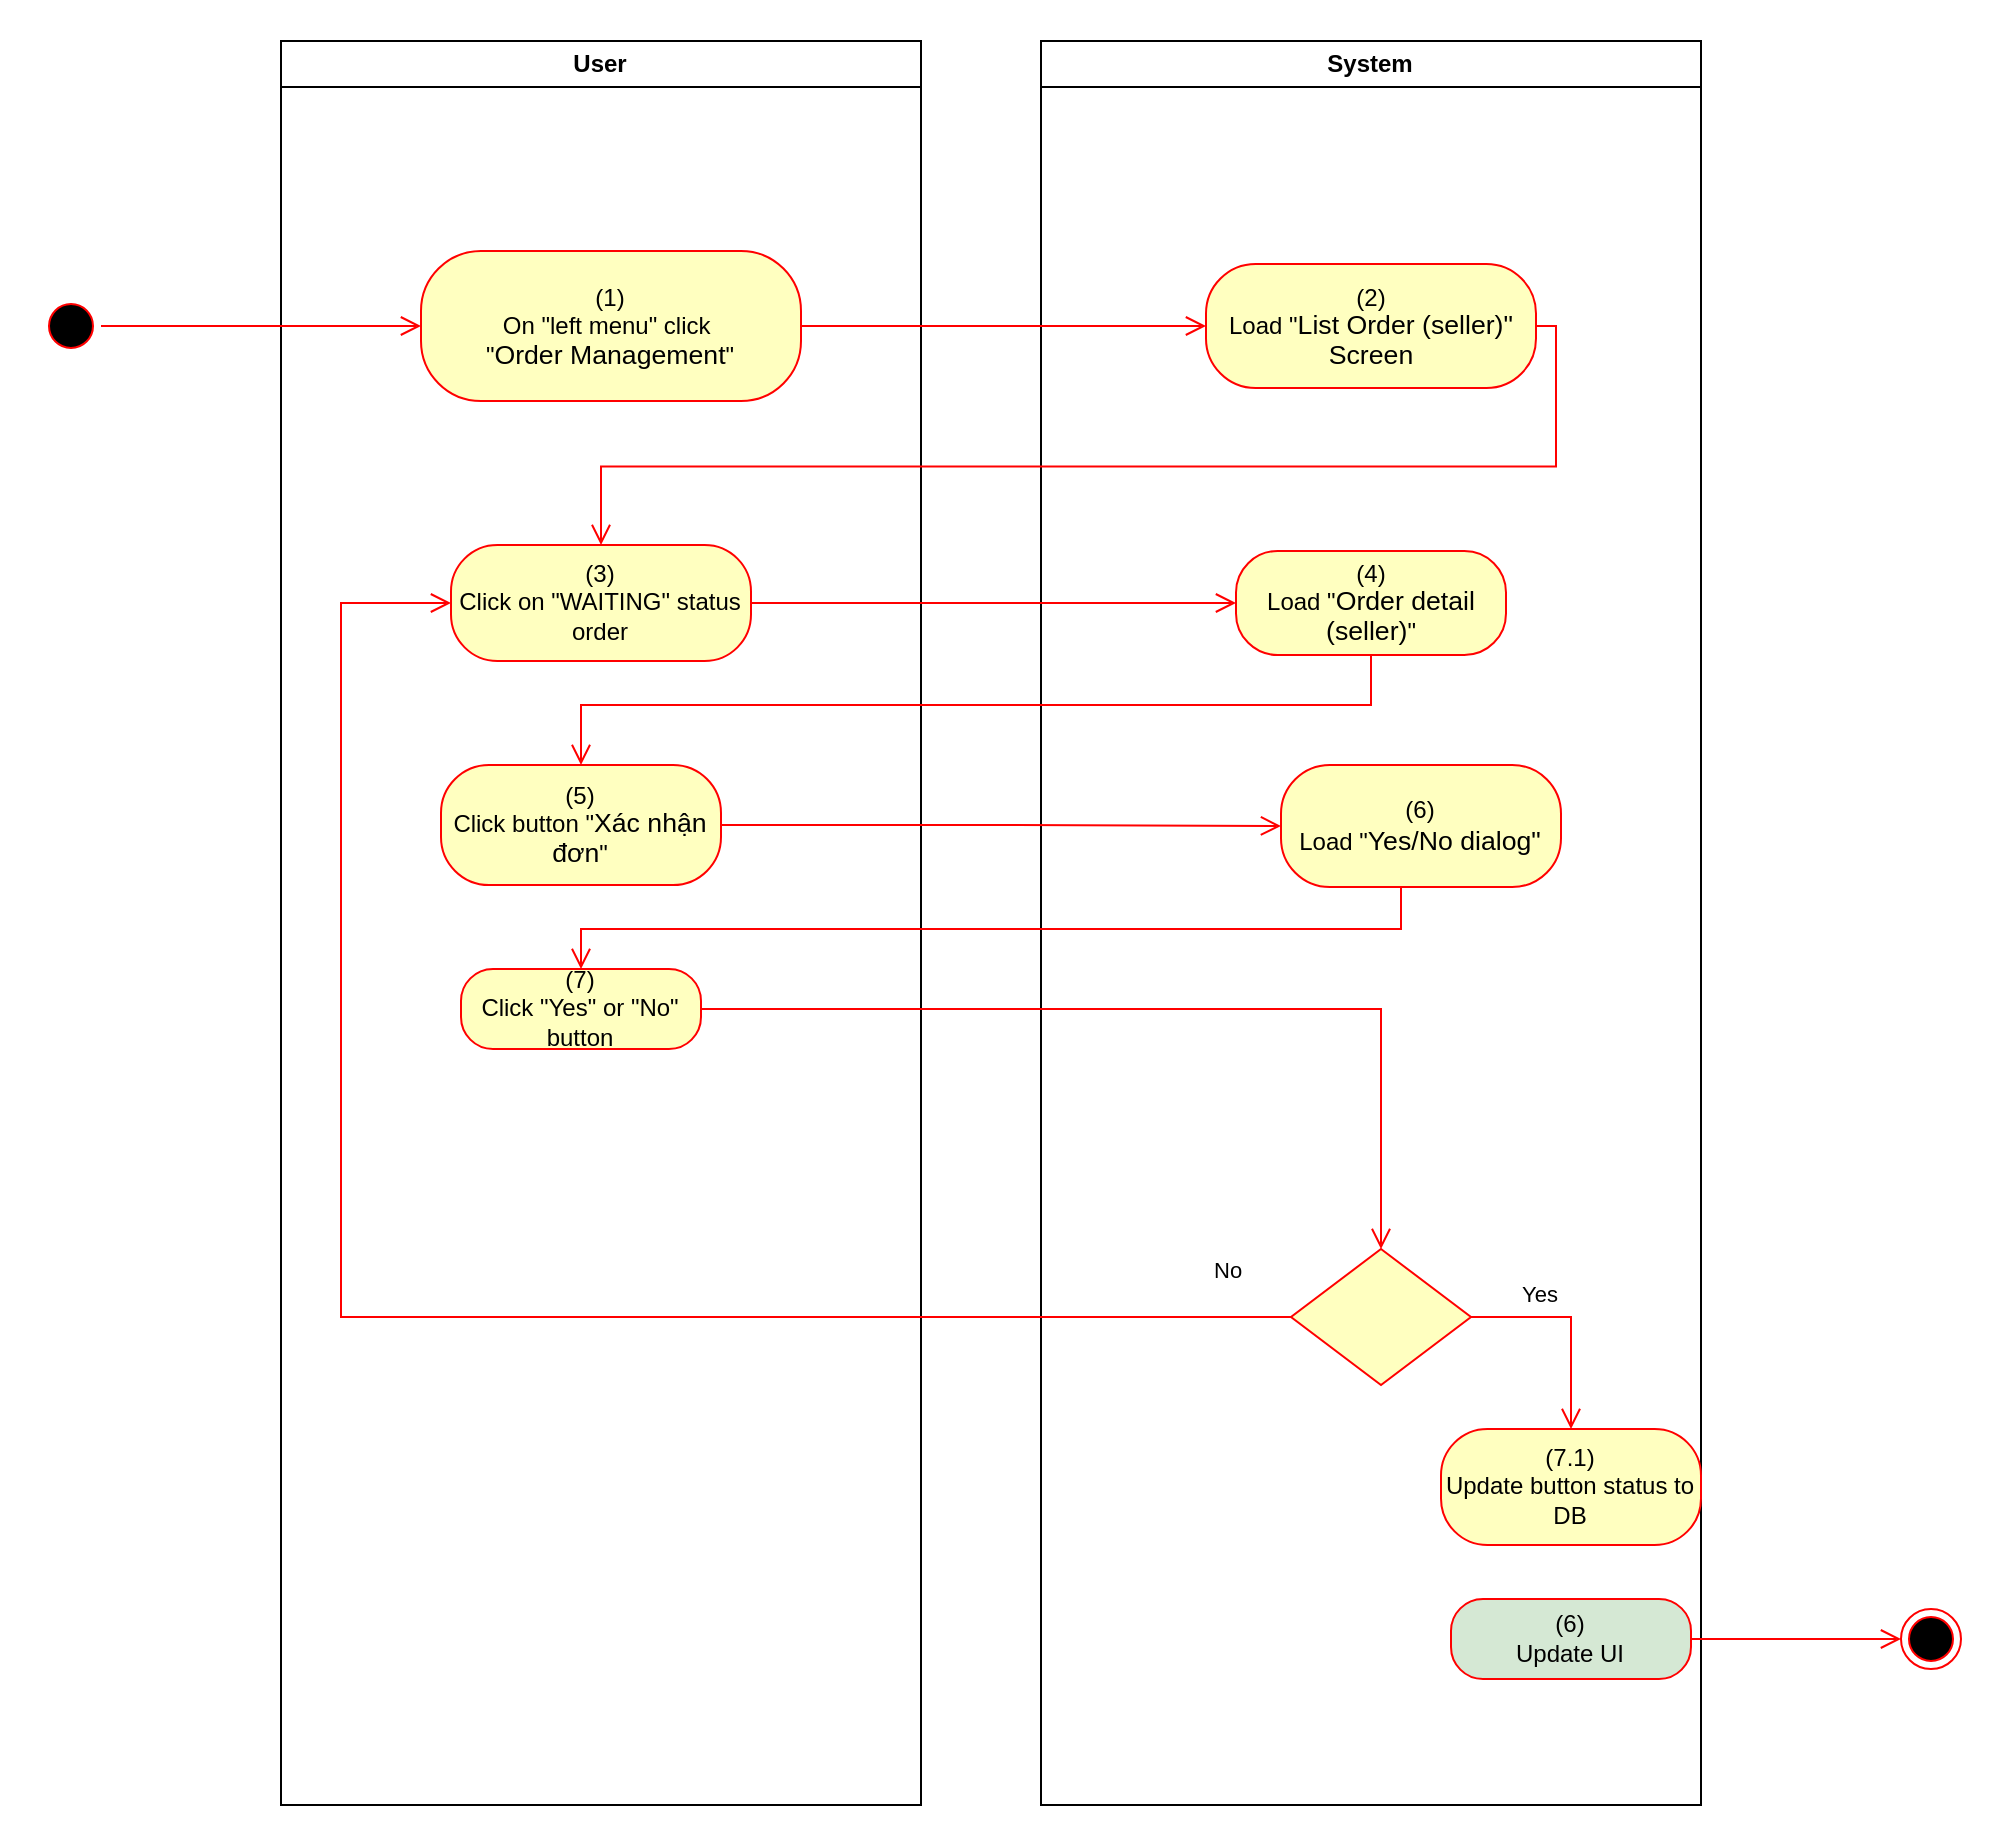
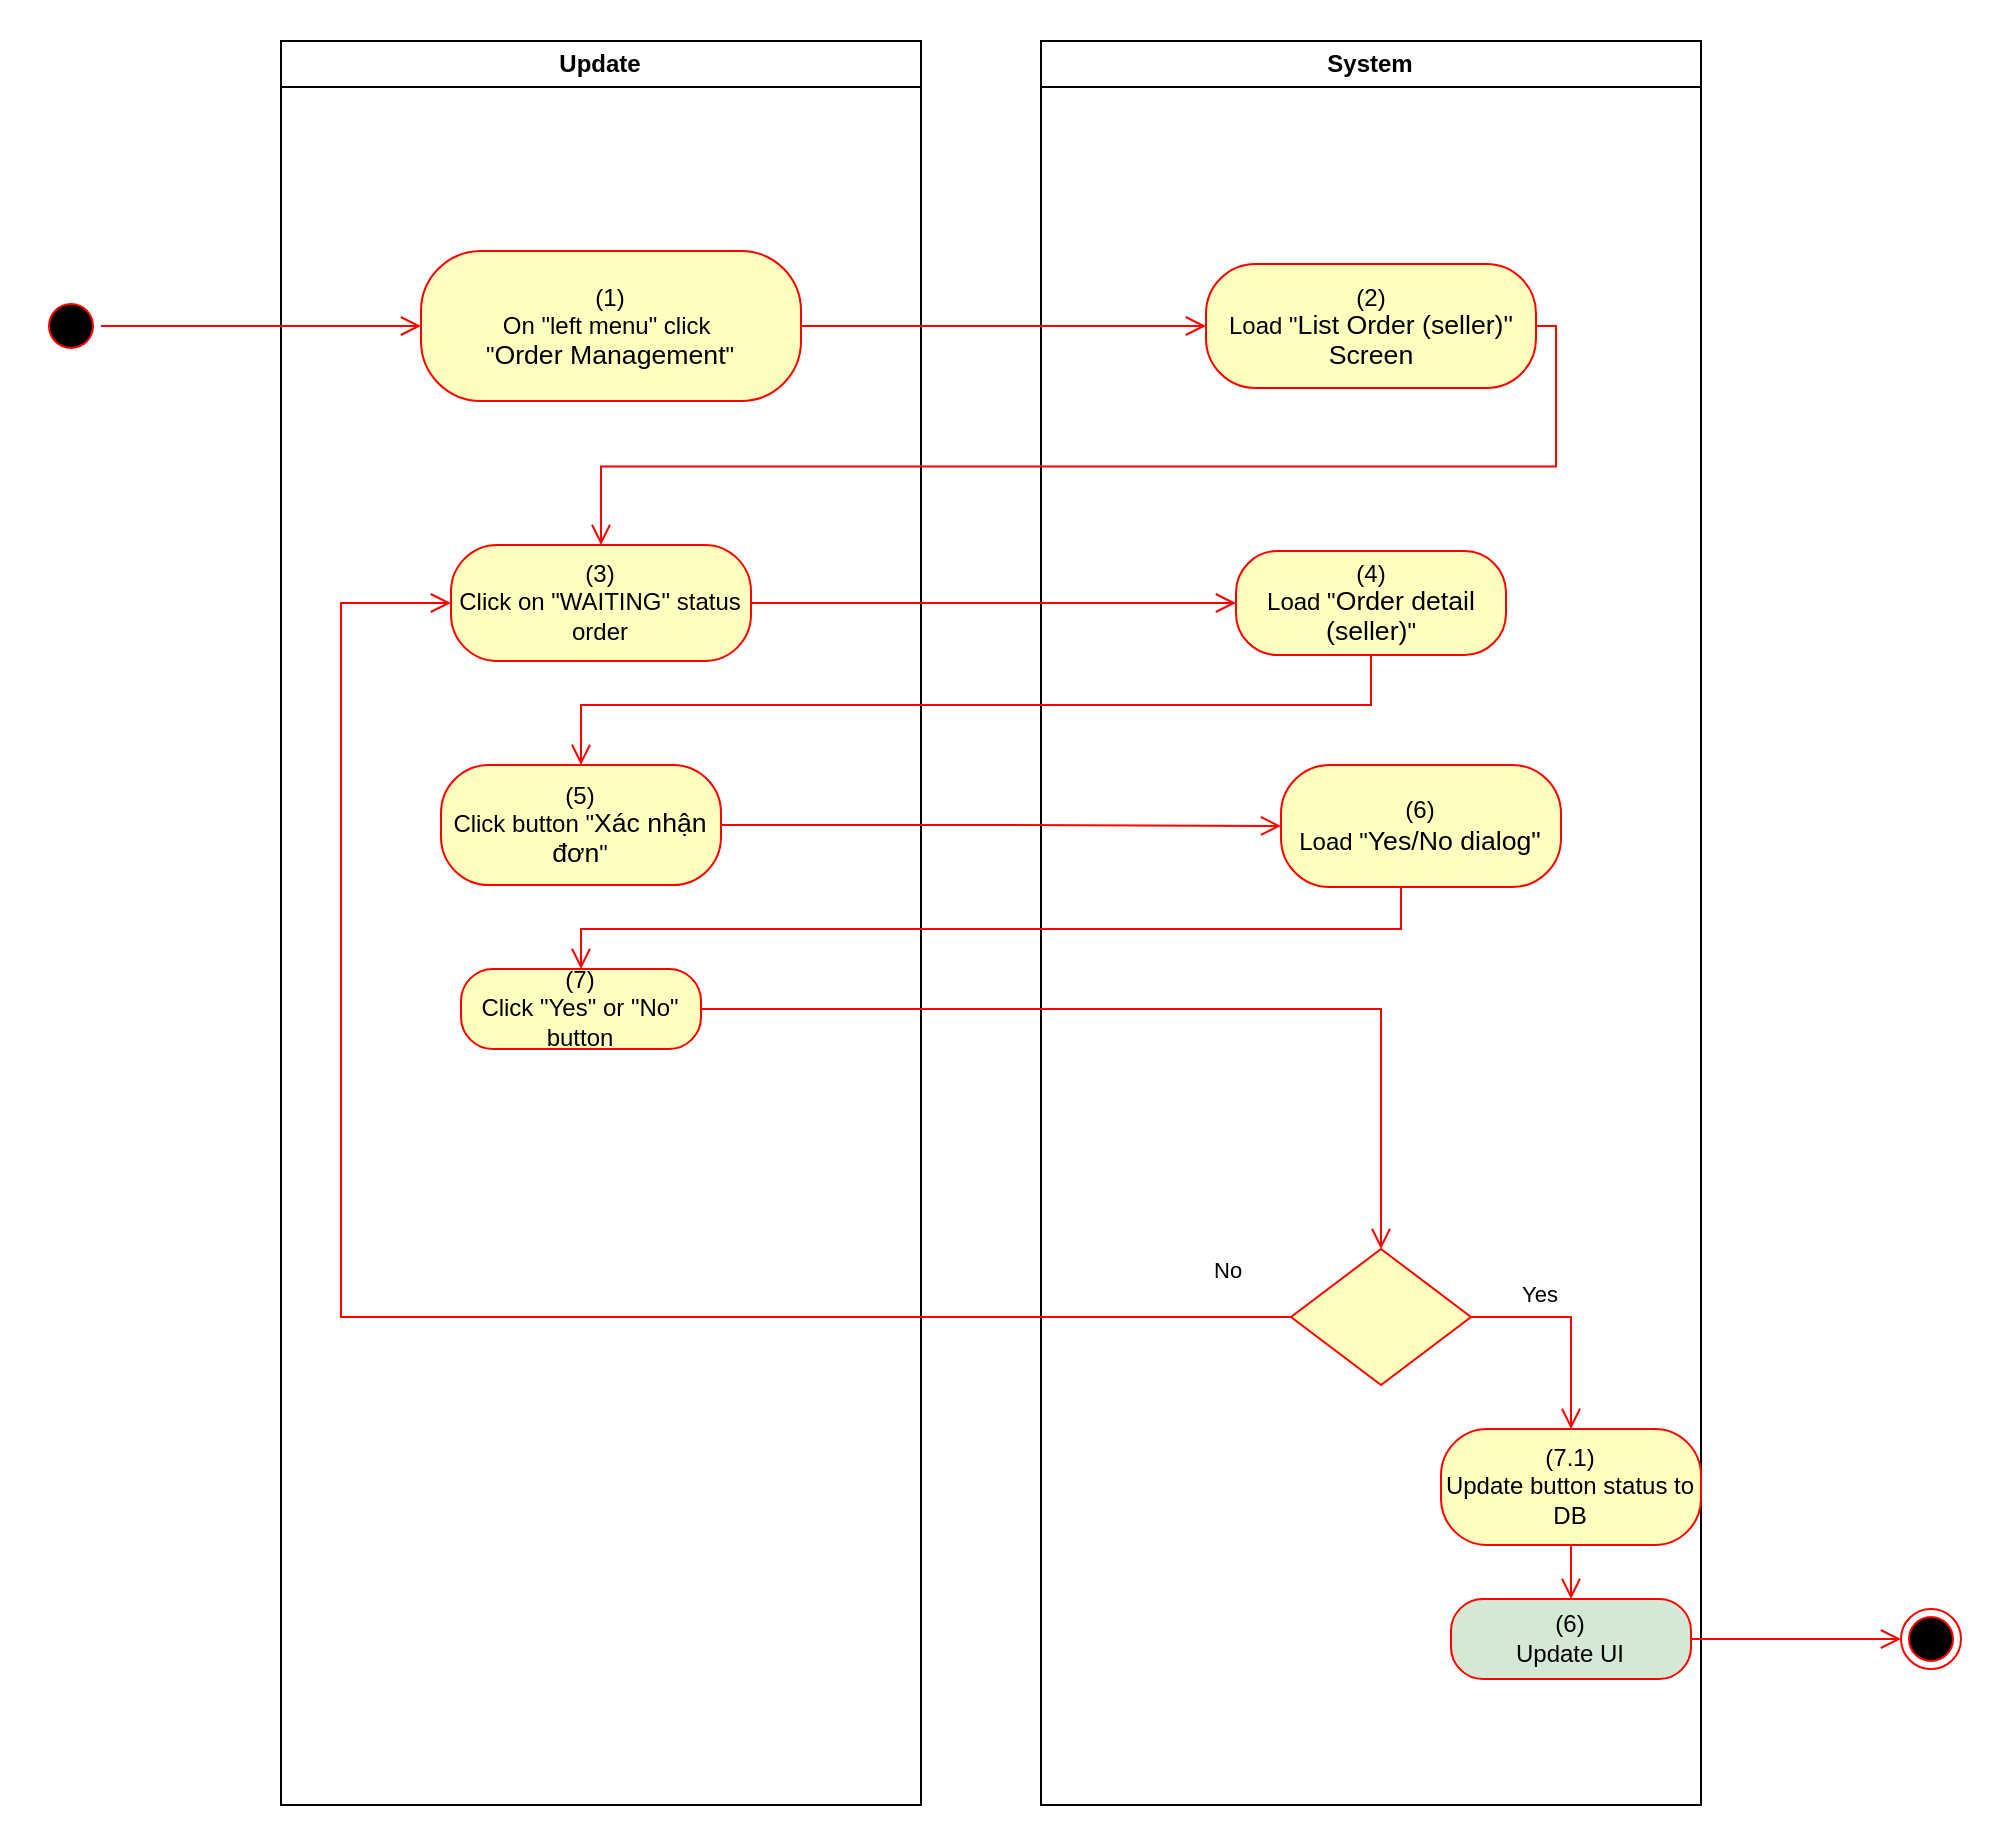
node "User": label "User" -> "Update"
edge "(7.1) Update button status to DB" -> "(6) Update UI": added
